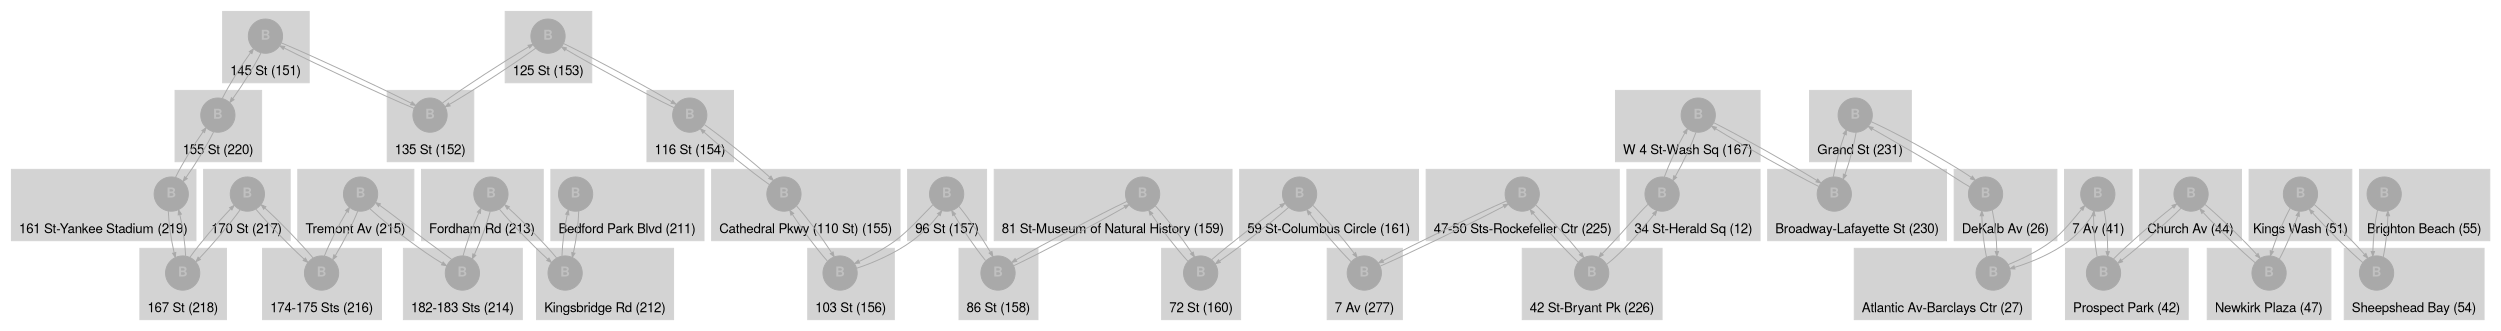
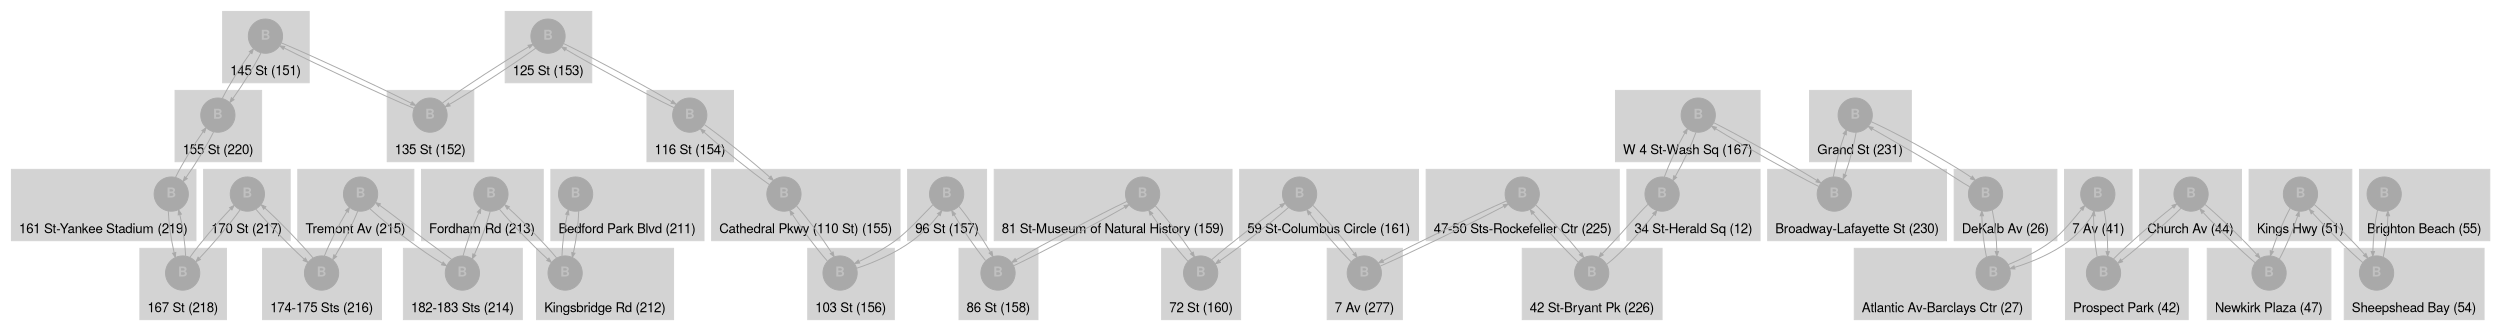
cluster "Kings Wash (51)": label "Kings Wash (51)" -> "Kings Hwy (51)"
